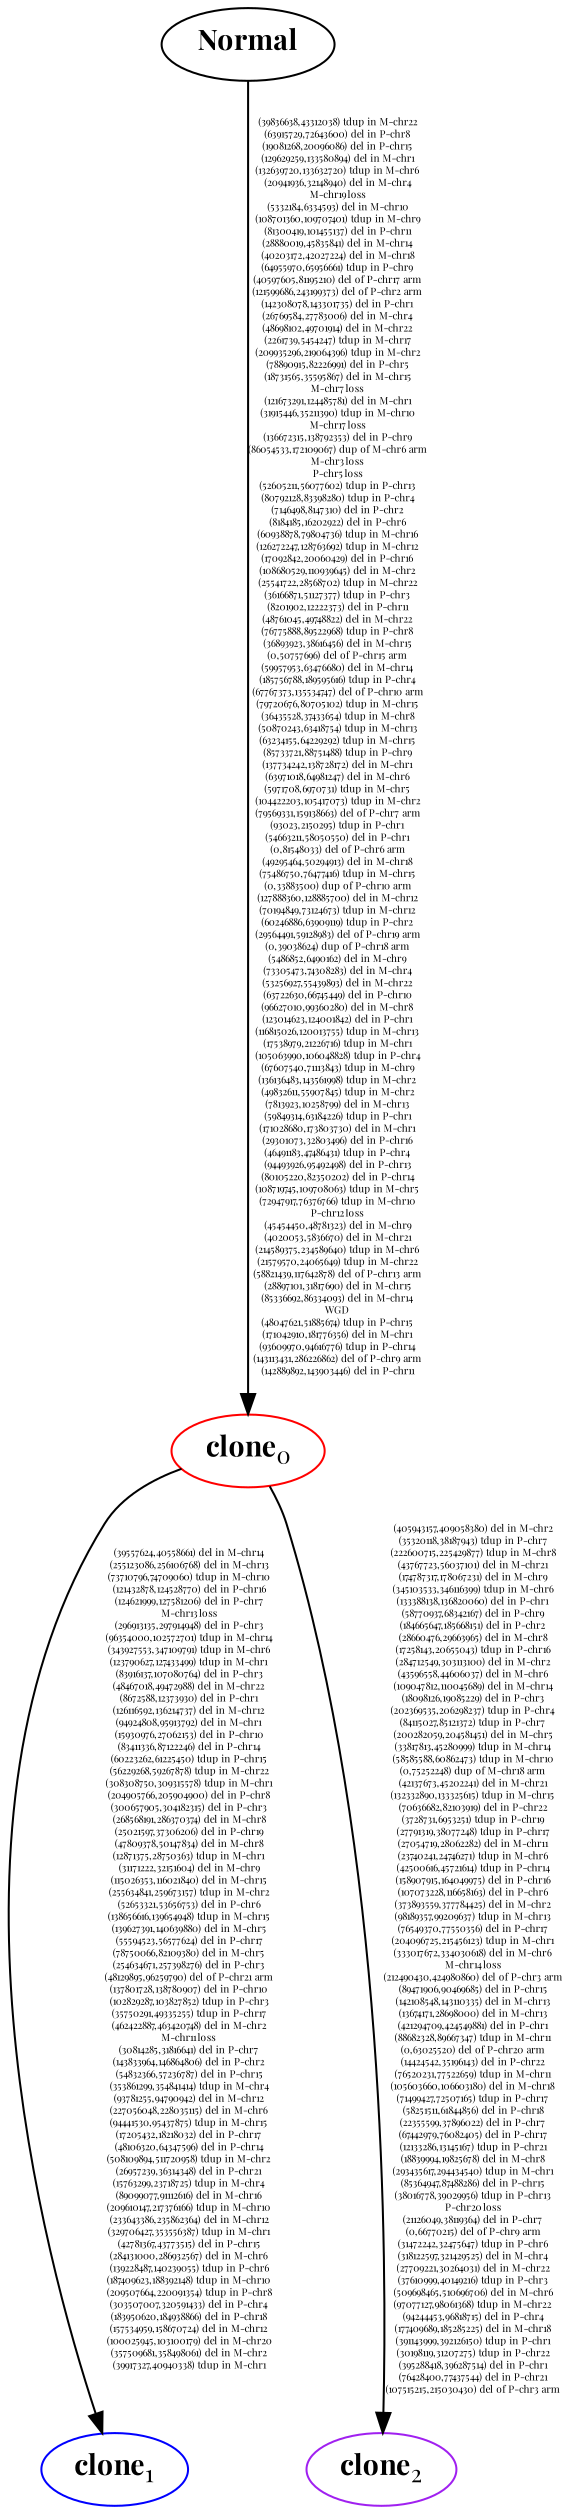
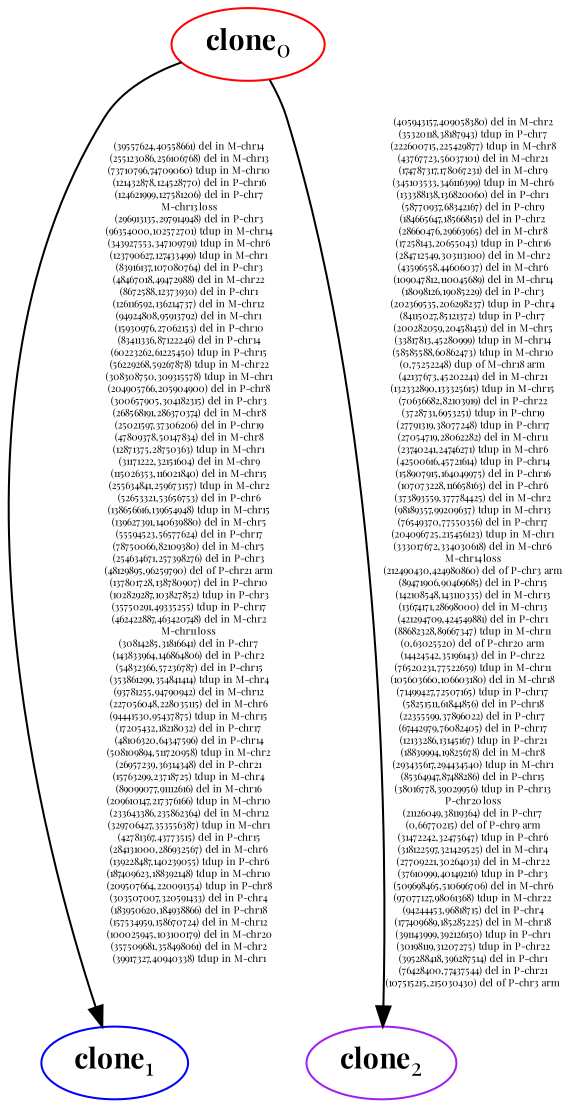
node "Normal": removed
